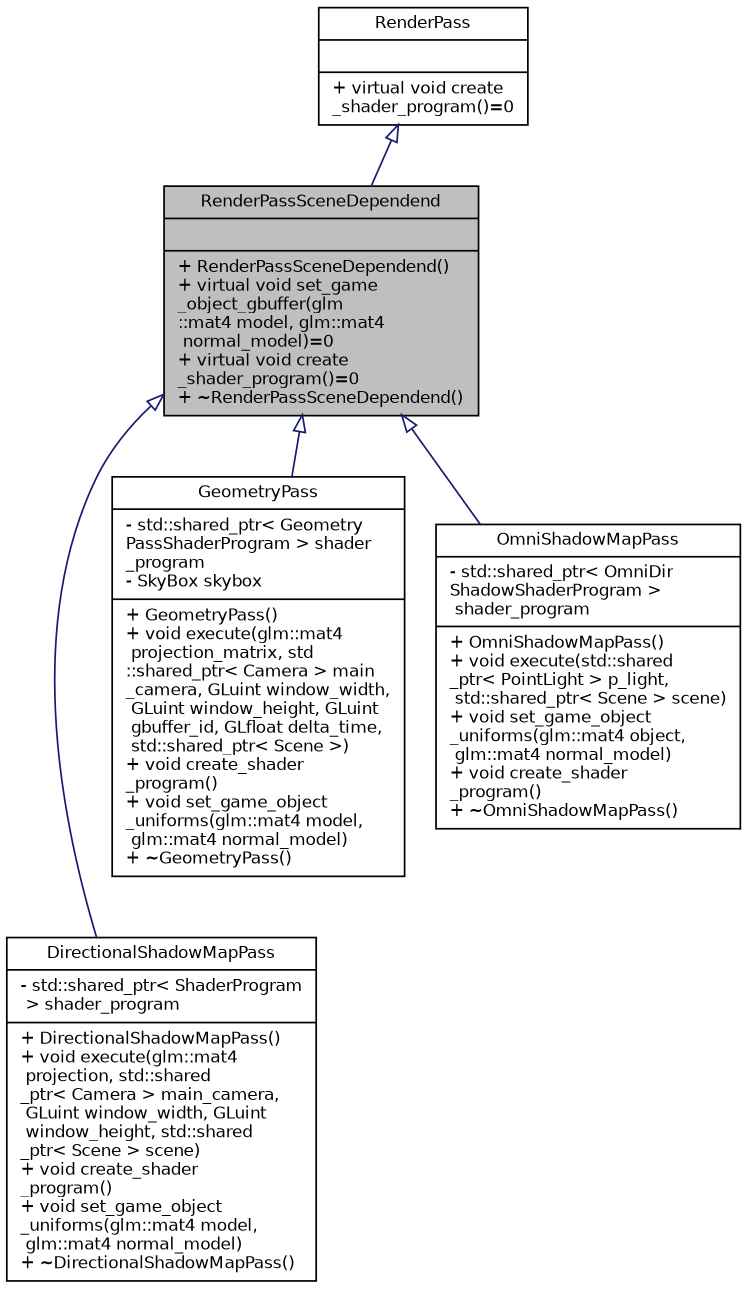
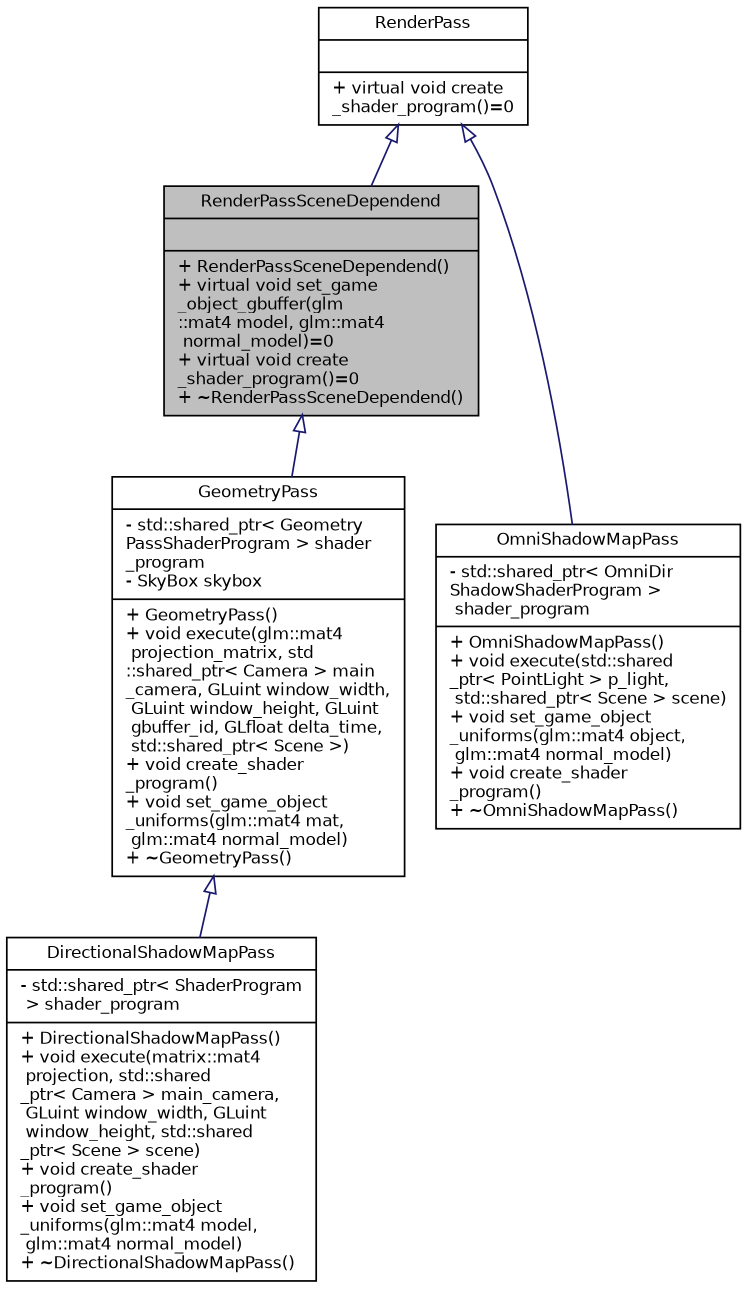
edge "OmniShadowMapPass" -> "RenderPassSceneDependend": now "OmniShadowMapPass" -> "RenderPass"
edge "DirectionalShadowMapPass" -> "RenderPassSceneDependend": now "DirectionalShadowMapPass" -> "GeometryPass"
node "GeometryPass": text "_uniforms(glm::mat4 model," -> "_uniforms(glm::mat4 mat,"
node "DirectionalShadowMapPass": text "+ void execute(glm::mat4" -> "+ void execute(matrix::mat4"
